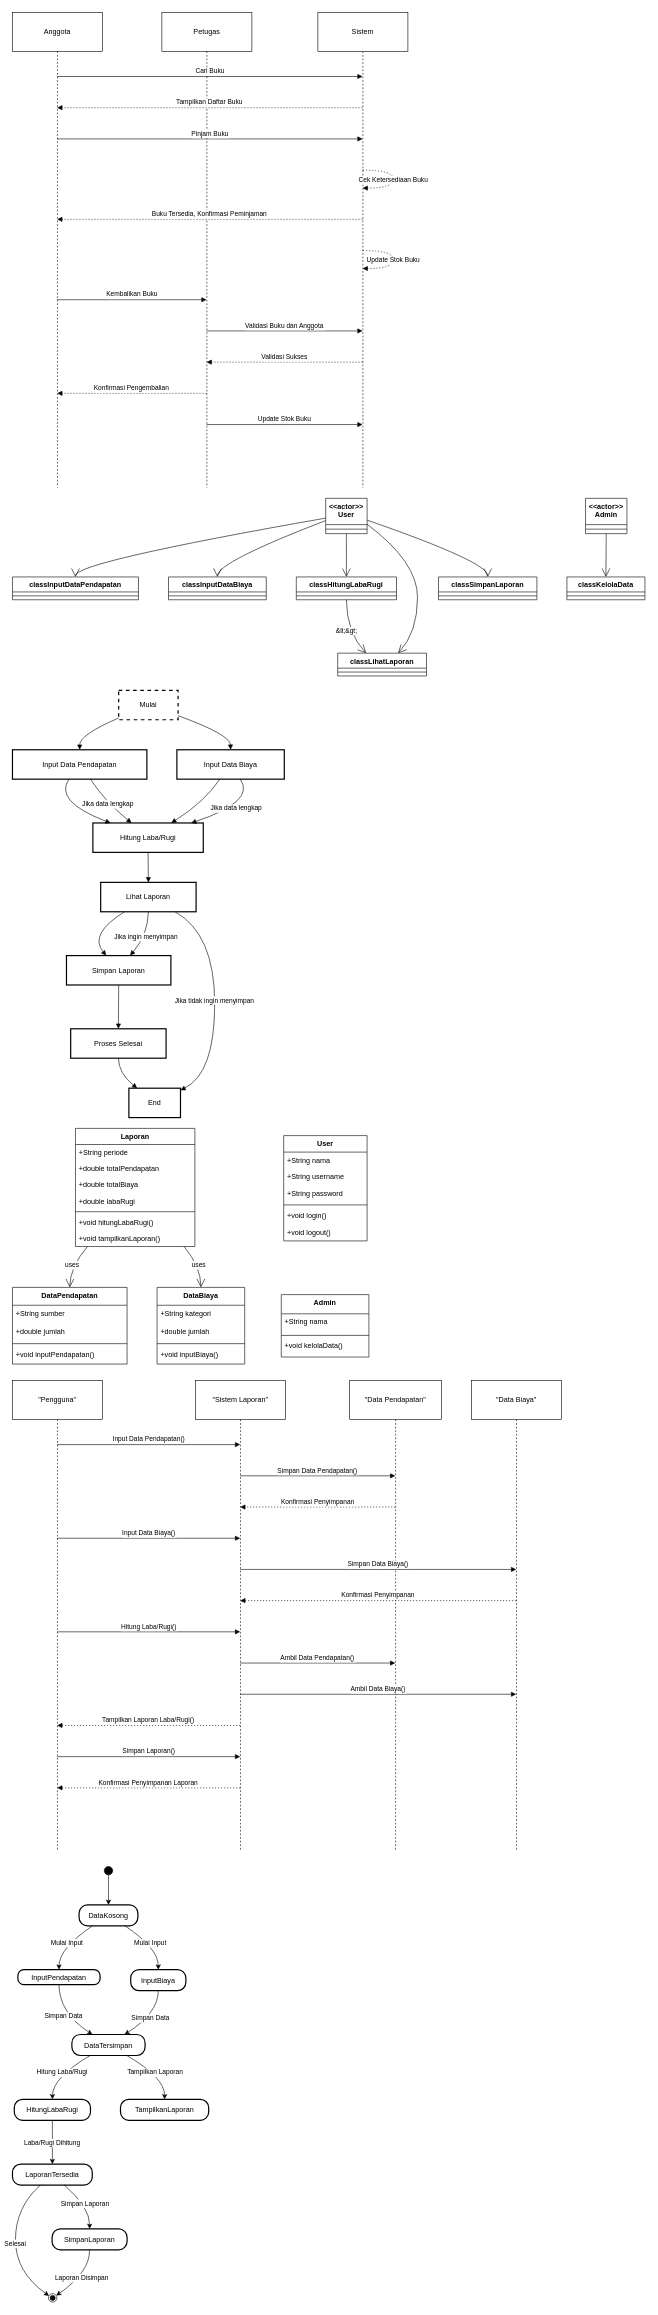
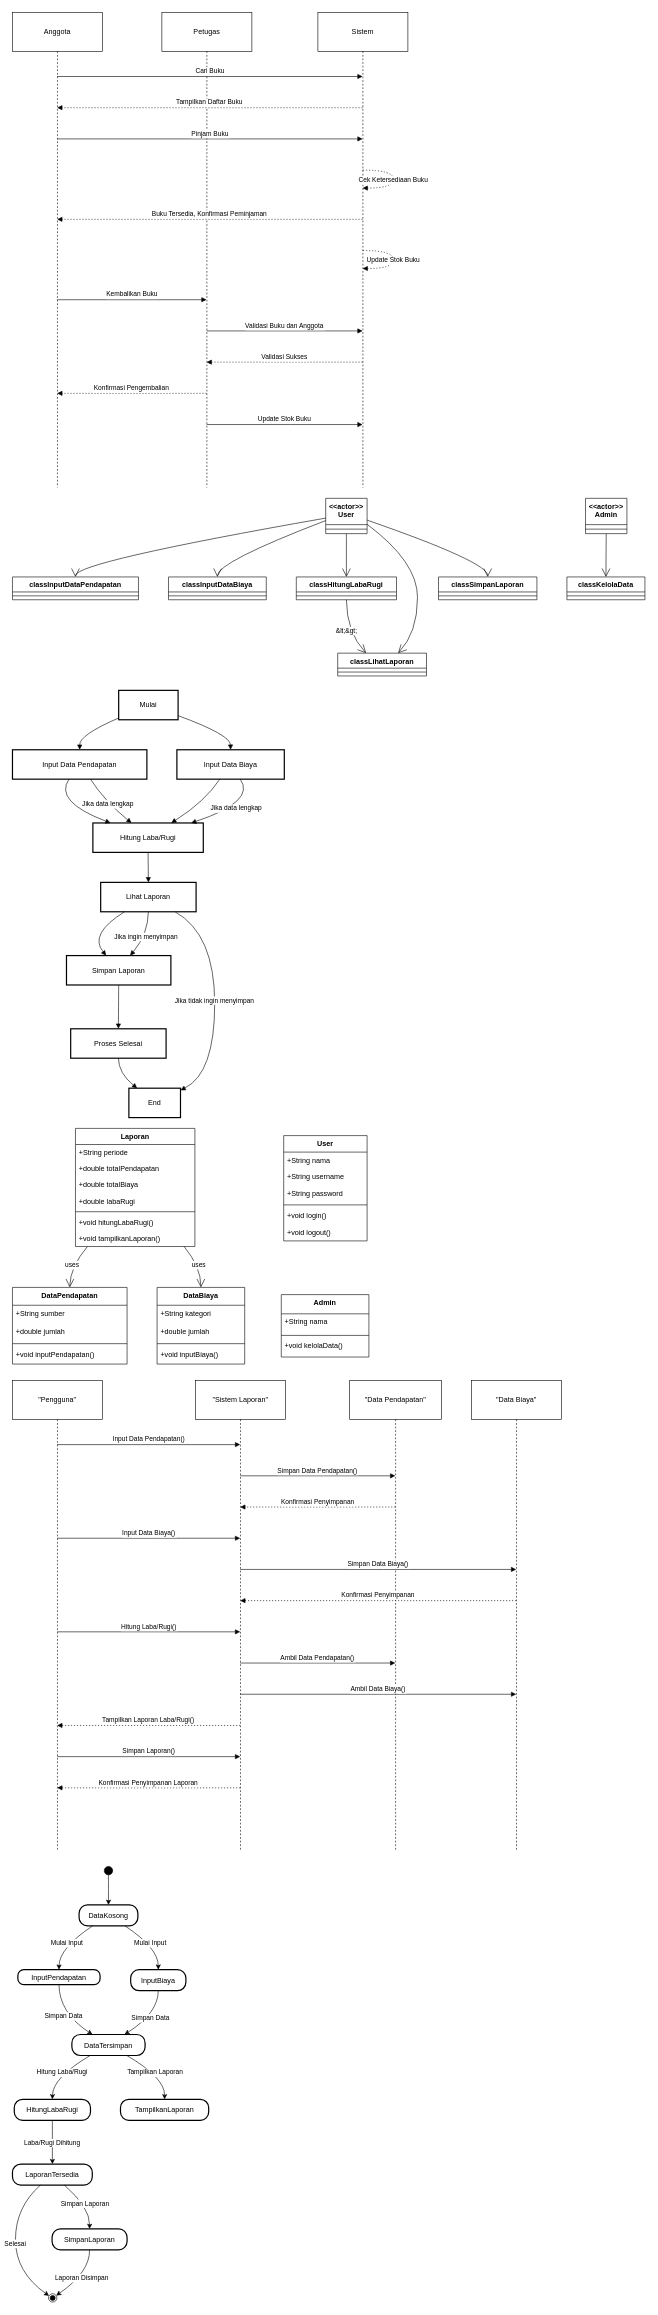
node "Mulai": style dashed -> solid
